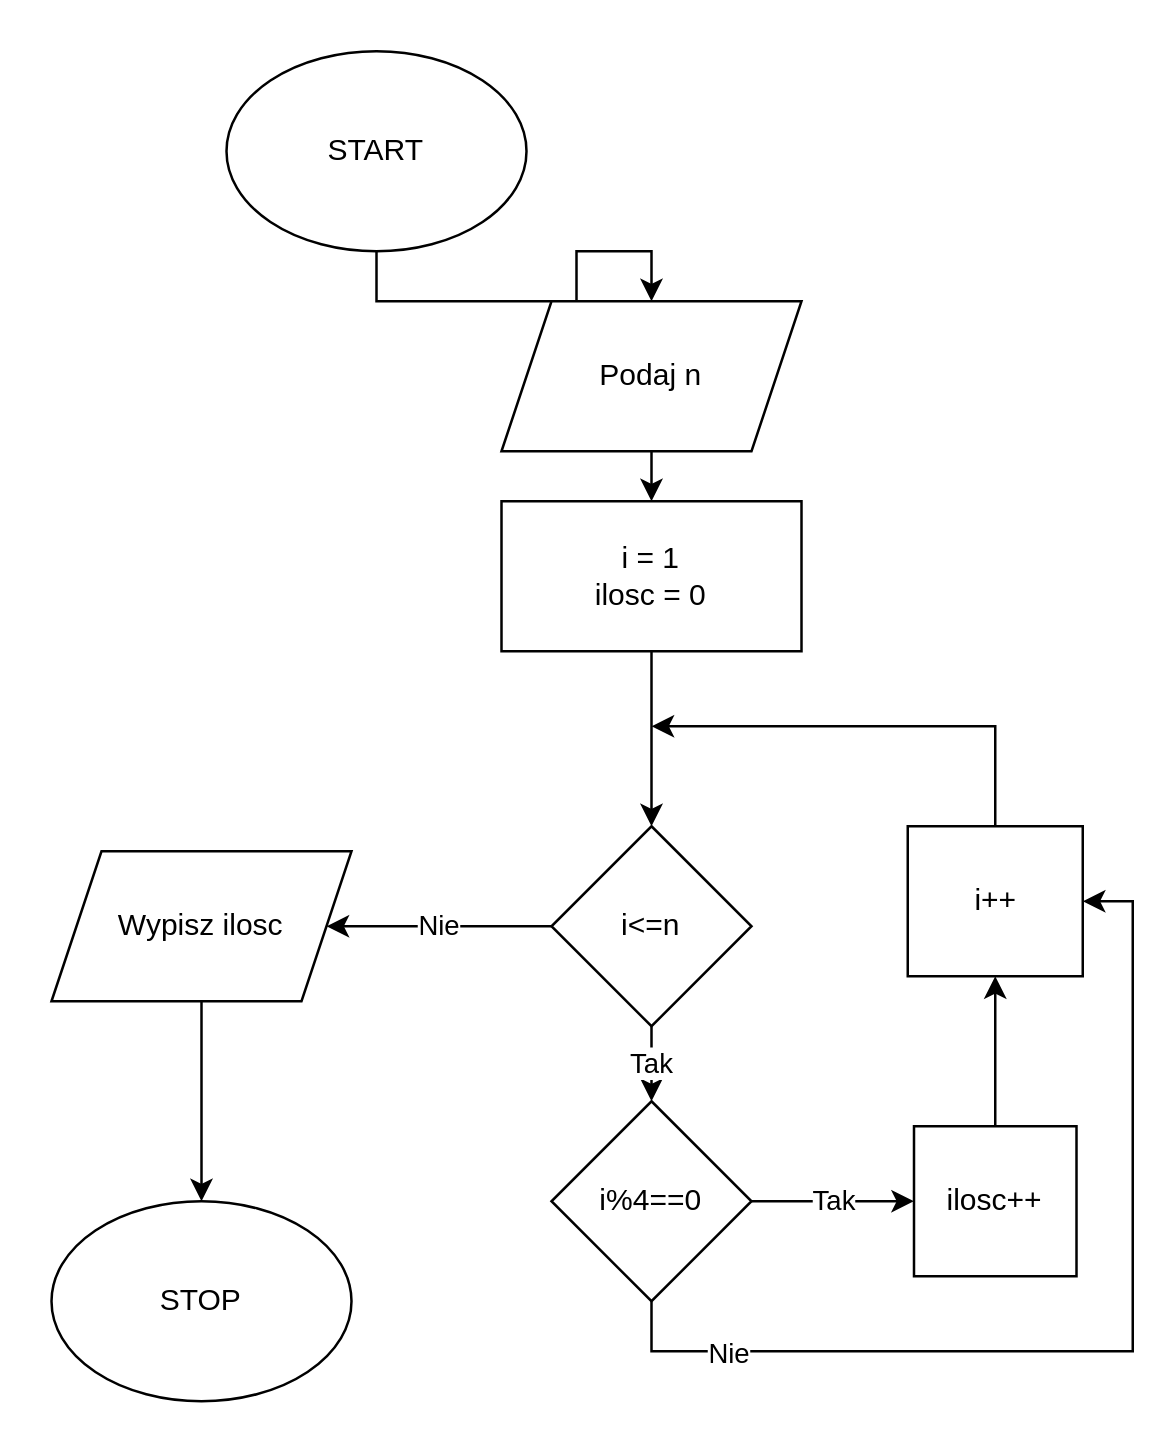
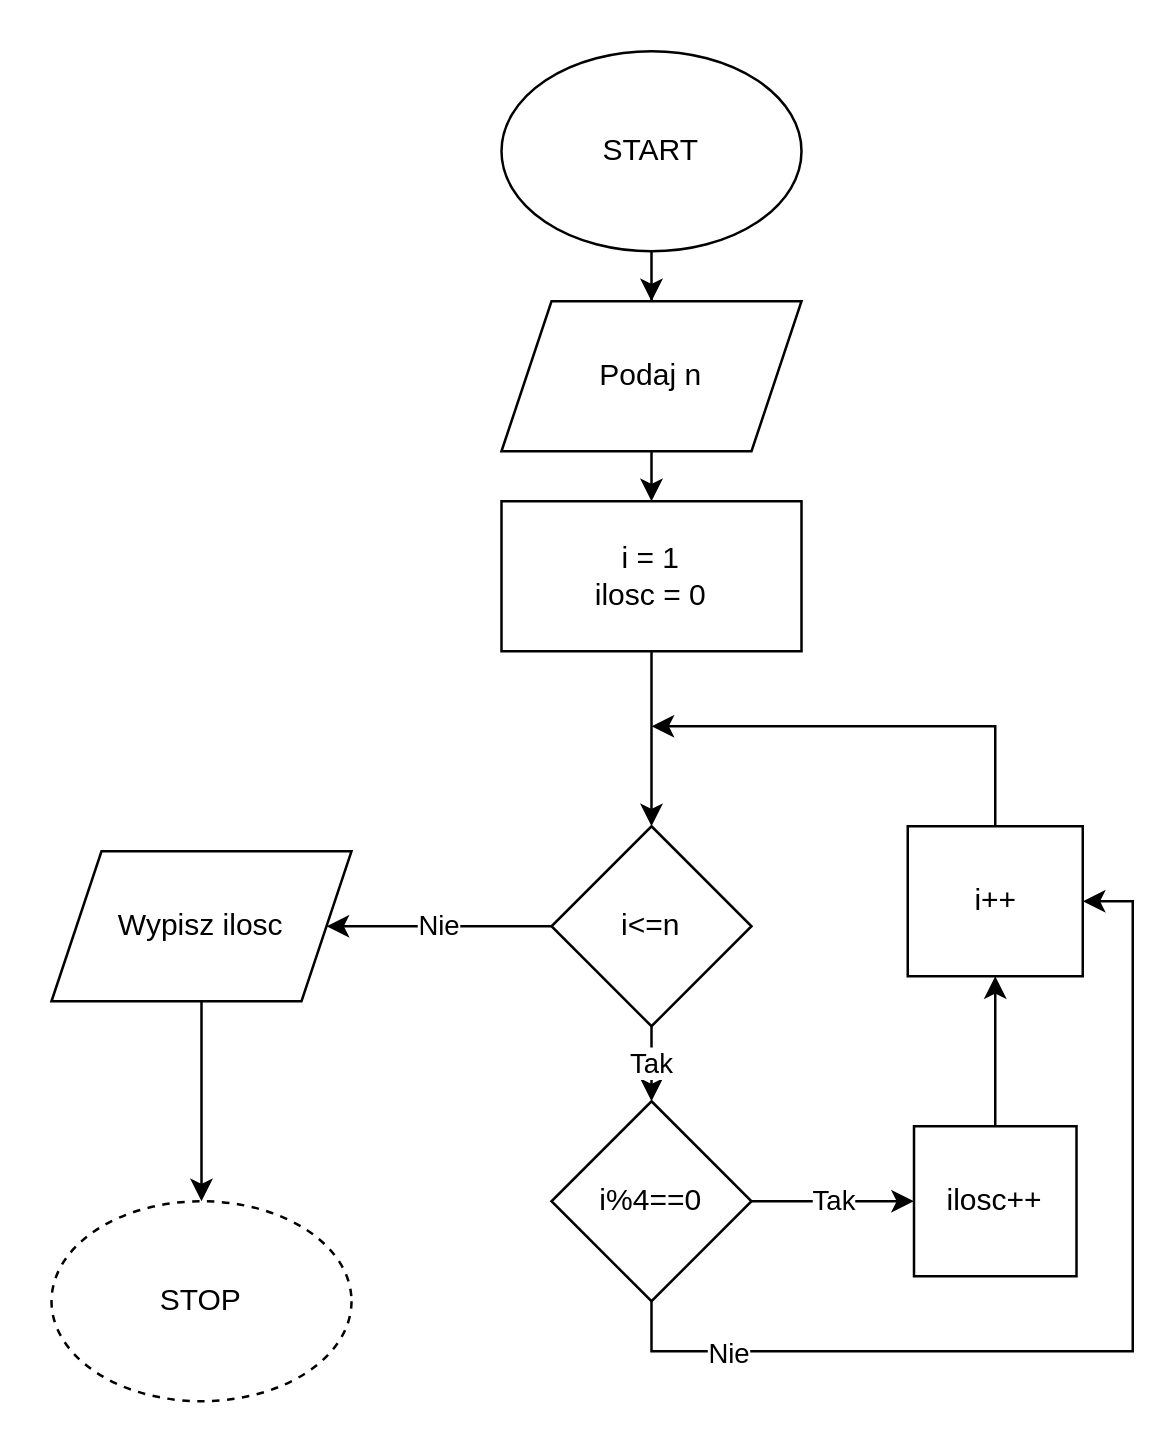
node "START": moved (376, 151) -> (651, 151)
node "STOP": style solid -> dashed
